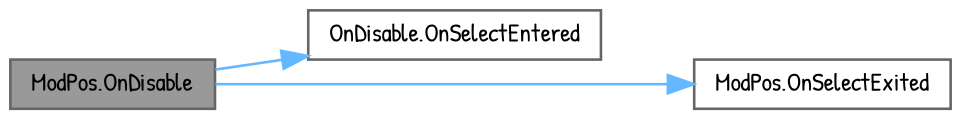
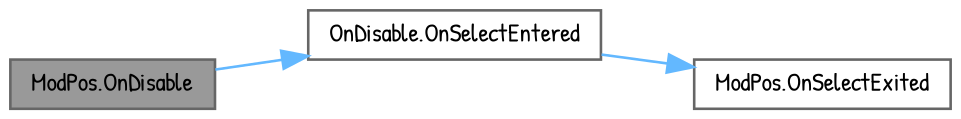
edge "ModPos.OnDisable" -> "ModPos.OnSelectExited": now "OnDisable.OnSelectEntered" -> "ModPos.OnSelectExited"
